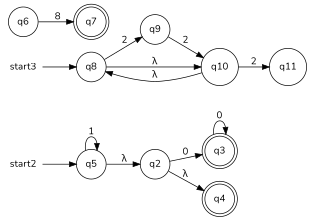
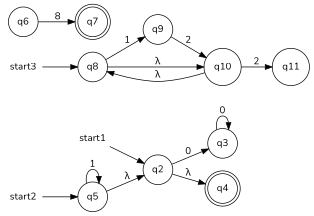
edge "q8" -> "q9": label "2" -> "1"
node "start1": added
node "q3": shape doublecircle -> circle
